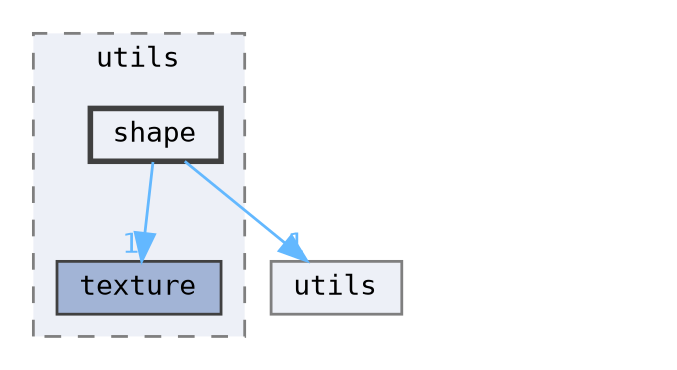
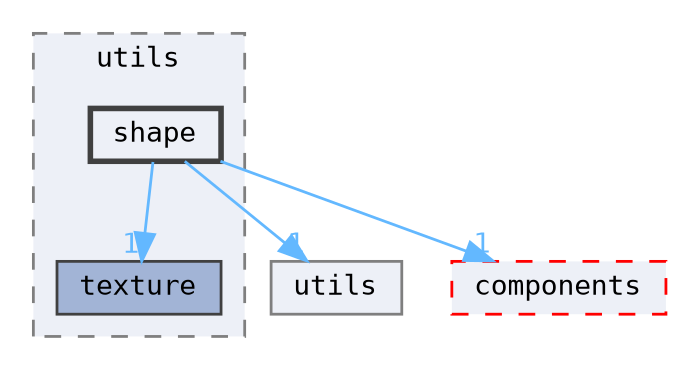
node "components": added
